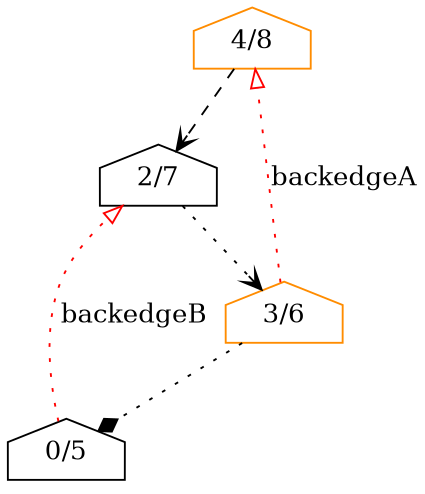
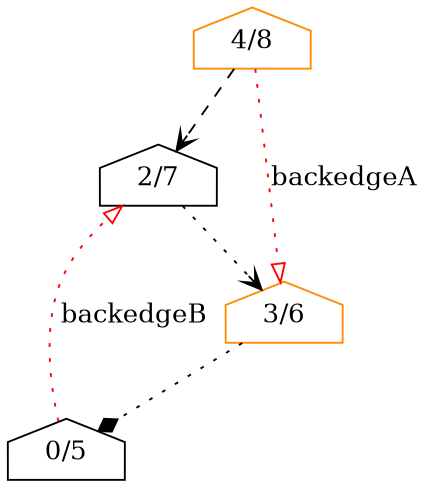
edge "3/6" -> "4/8": reversed
